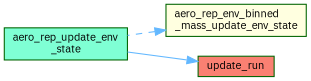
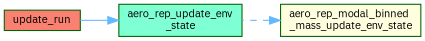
node "aero_rep_env_binned _mass_update_env_state": label "aero_rep_env_binned _mass_update_env_state" -> "aero_rep_modal_binned _mass_update_env_state"
edge "aero_rep_update_env _state" -> "update_run": reversed
